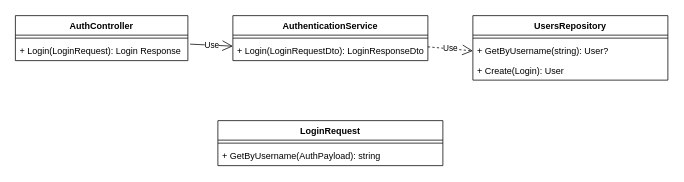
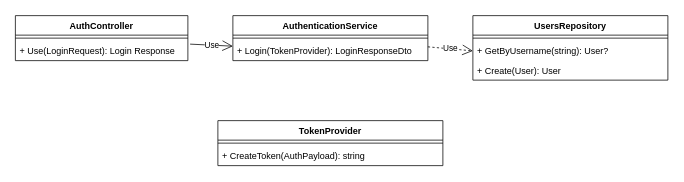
node "+ Login(LoginRequest): Login Response": label "+ Login(LoginRequest): Login Response" -> "+ Use(LoginRequest): Login Response"
node "+ Login(LoginRequestDto): LoginResponseDto": label "+ Login(LoginRequestDto): LoginResponseDto" -> "+ Login(TokenProvider): LoginResponseDto"
node "+ Create(Login): User": label "+ Create(Login): User" -> "+ Create(User): User"
node "LoginRequest": label "LoginRequest" -> "TokenProvider"
node "+ GetByUsername(AuthPayload): string": label "+ GetByUsername(AuthPayload): string" -> "+ CreateToken(AuthPayload): string"
